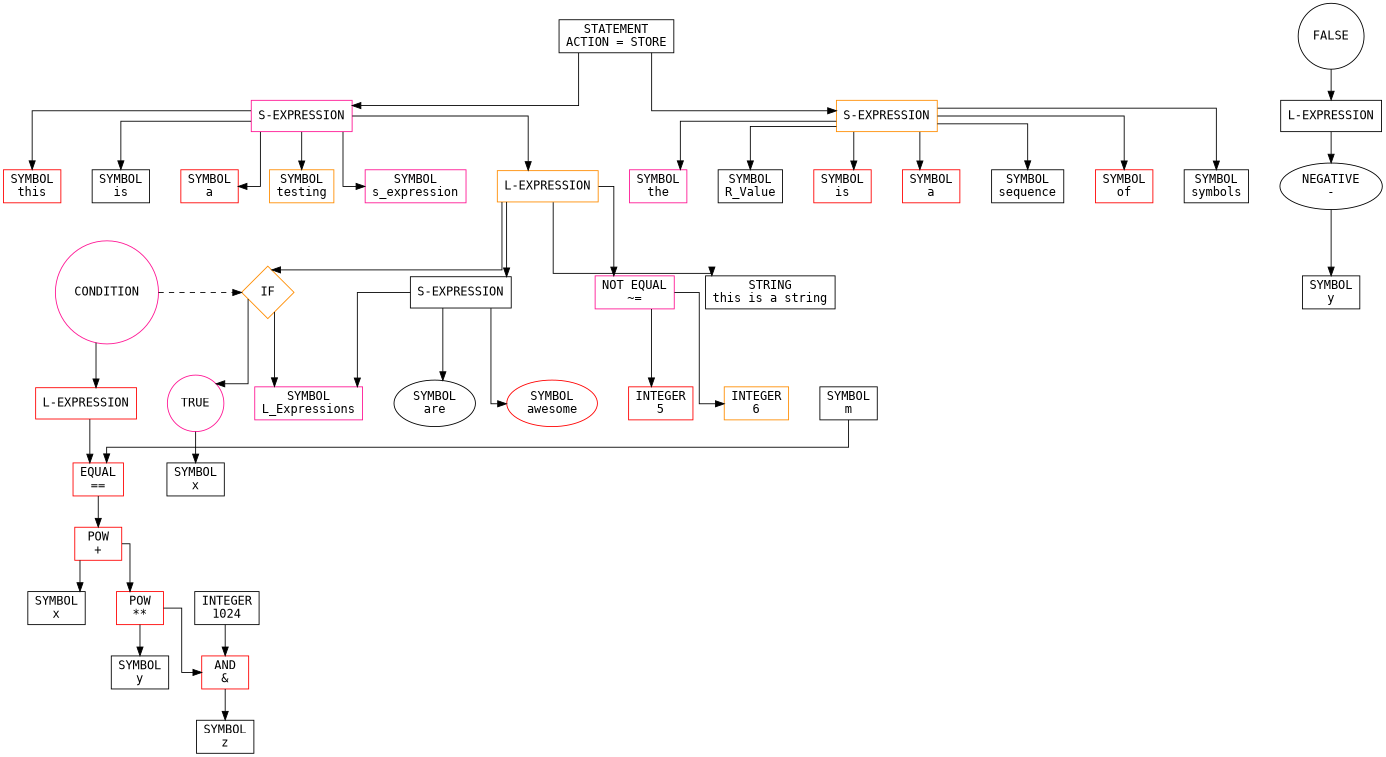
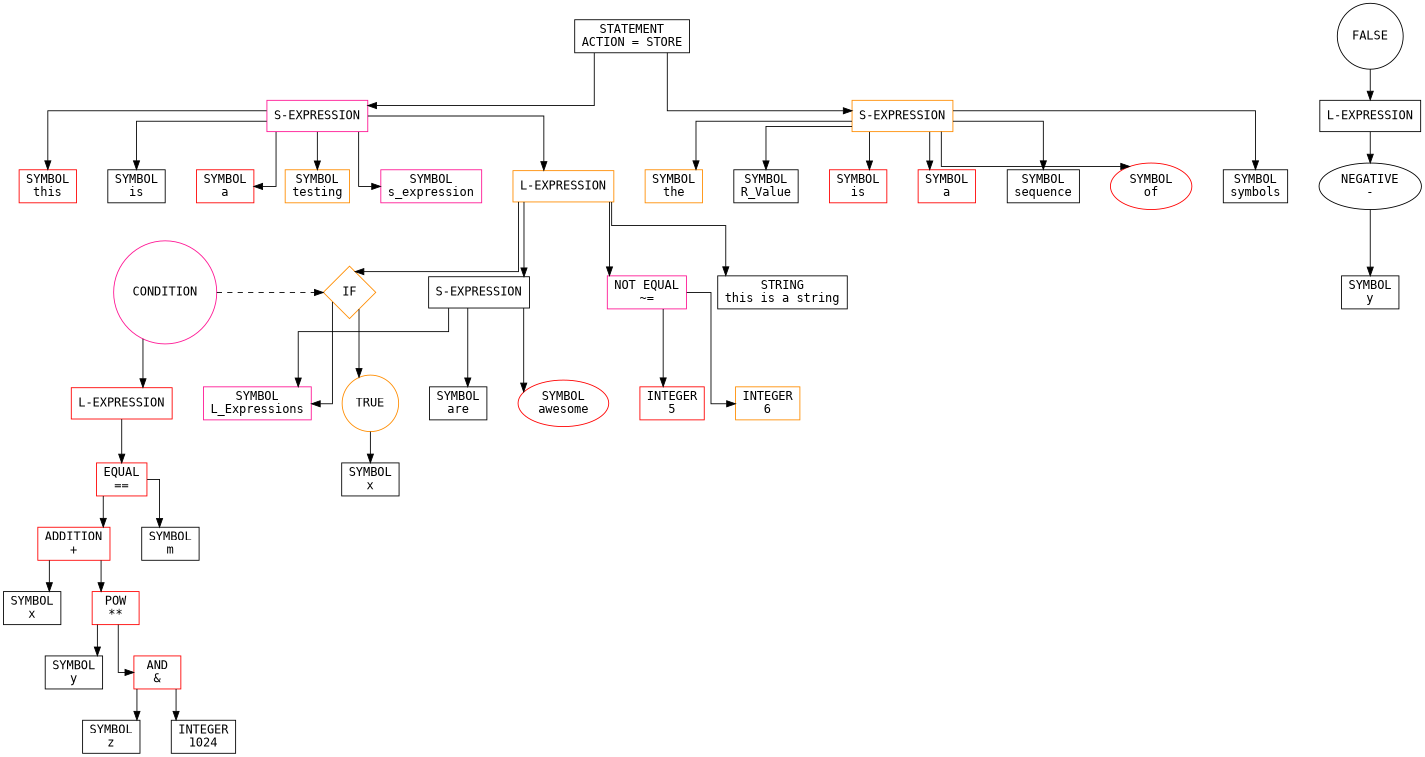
node "SYMBOL the": color deeppink -> darkorange
node "SYMBOL of": shape box -> ellipse
node "TRUE": color deeppink -> darkorange
node "SYMBOL are": shape ellipse -> box
edge "SYMBOL m" -> "EQUAL ==": reversed
node "POW +": label "POW +" -> "ADDITION +"
edge "INTEGER 1024" -> "AND &": reversed
